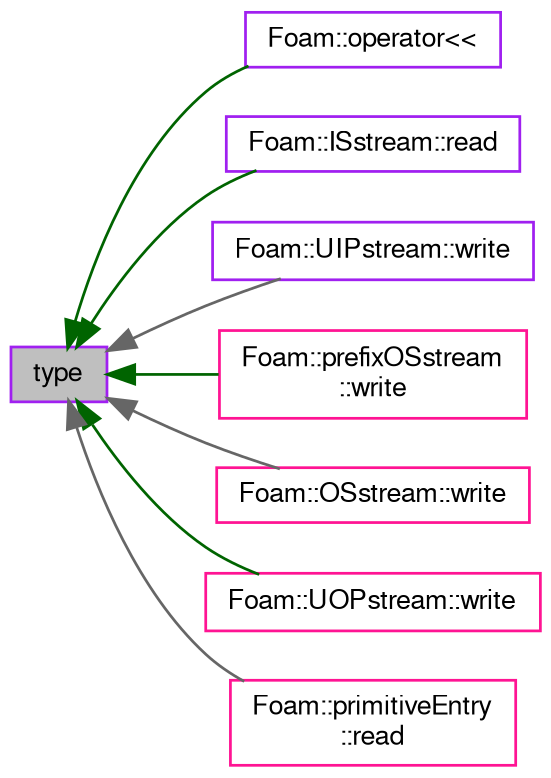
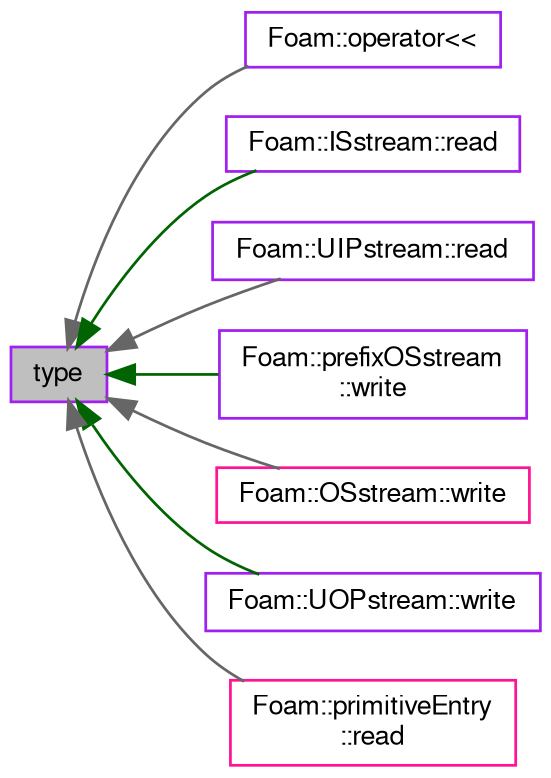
edge "Foam::operator<<" -> "type": color darkgreen -> gray40
node "Foam::UIPstream::write": label "Foam::UIPstream::write" -> "Foam::UIPstream::read"
node "Foam::prefixOSstream ::write": color deeppink -> purple
node "Foam::UOPstream::write": color deeppink -> purple
